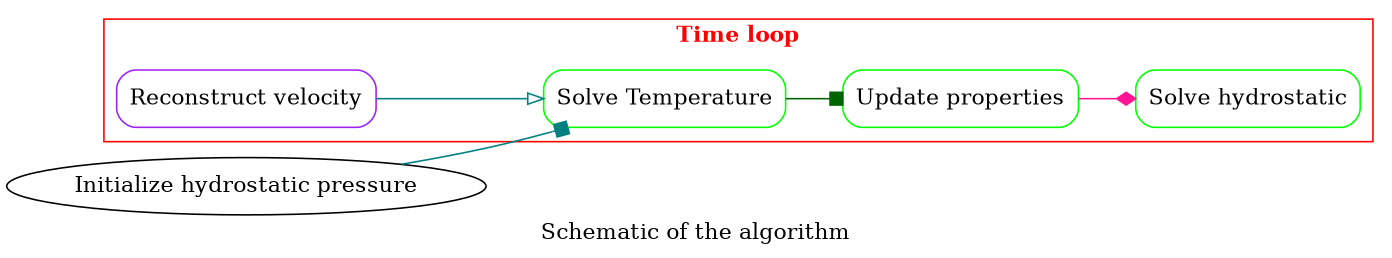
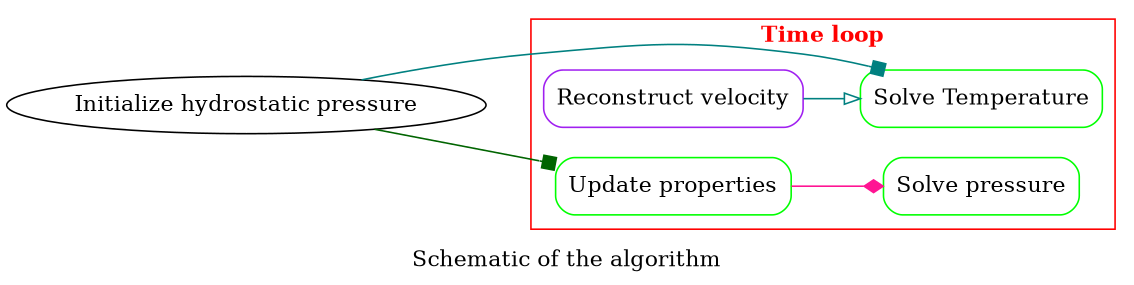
edge "Solve Temperature" -> "Update properties": now "Initialize hydrostatic pressure" -> "Update properties"
node "Solve hydrostatic": label "Solve hydrostatic" -> "Solve pressure"
